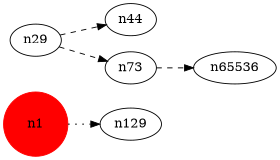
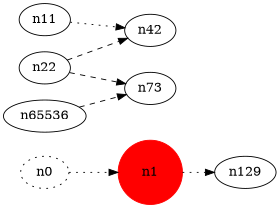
node "n11": added
node "n44": label "n44" -> "n42"
node "n29": label "n29" -> "n22"
edge "n73" -> "n65536": reversed
node "n0": added
